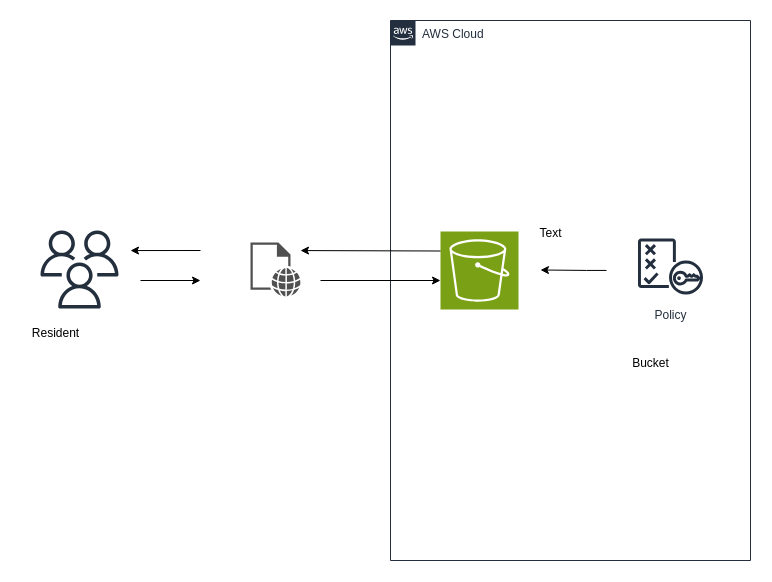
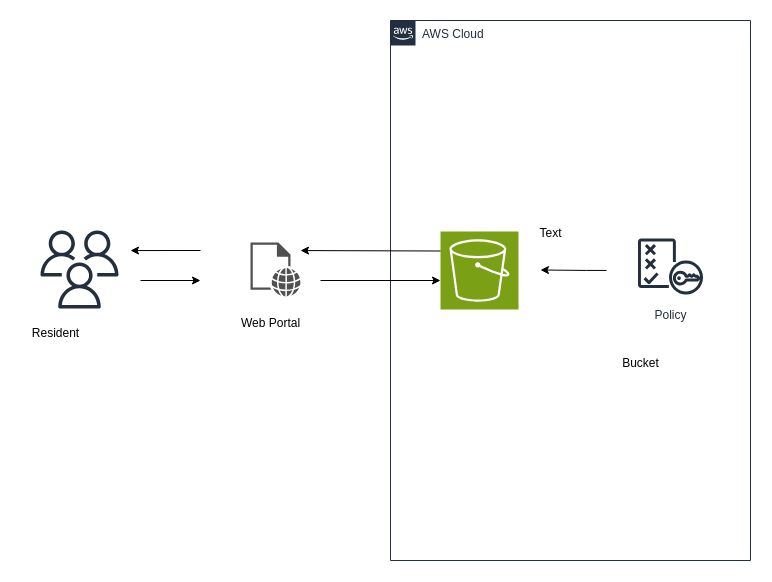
node "Web Portal": added
node "Bucket": moved (651, 364) -> (641, 364)
